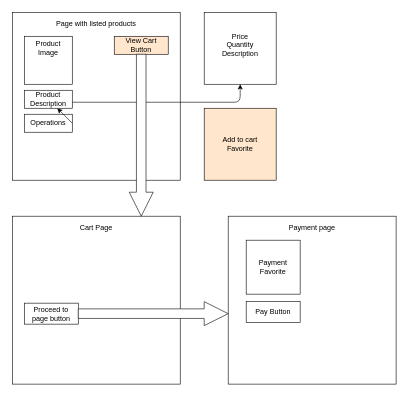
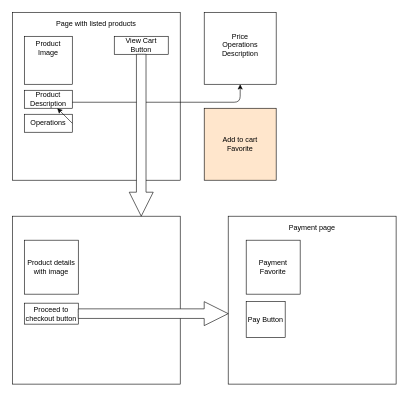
node "View Cart Button": fillcolor #ffe6cc -> #ffffff
node "Price Quantity Description": label "Price Quantity Description" -> "Price Operations Description"
node "Cart Page": removed
node "Product details with image": added
node "Pay Button": size 54x21 -> 39x36
node "Proceed to page button": label "Proceed to page button" -> "Proceed to checkout button"
